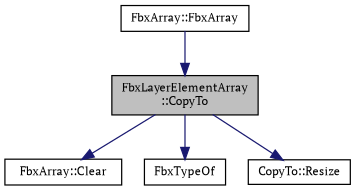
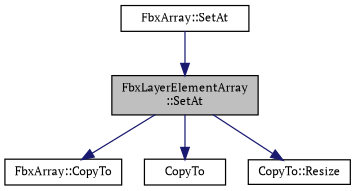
node "FbxArray::FbxArray": label "FbxArray::FbxArray" -> "FbxArray::SetAt"
node "FbxLayerElementArray ::CopyTo": label "FbxLayerElementArray ::CopyTo" -> "FbxLayerElementArray ::SetAt"
node "FbxArray::Clear": label "FbxArray::Clear" -> "FbxArray::CopyTo"
node "FbxTypeOf": label "FbxTypeOf" -> "CopyTo"
